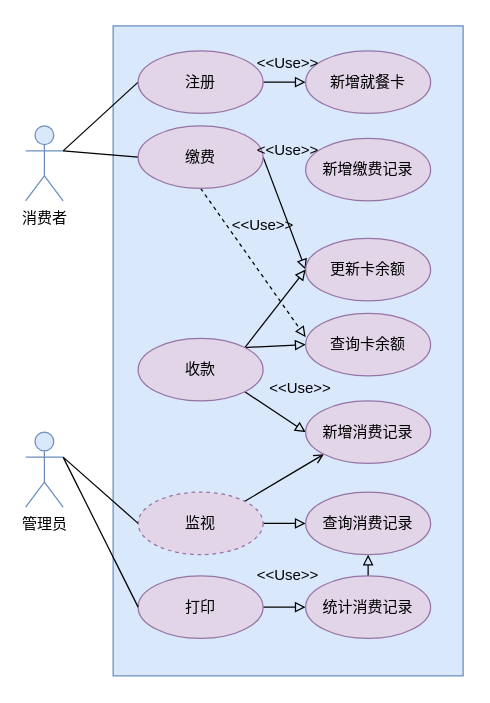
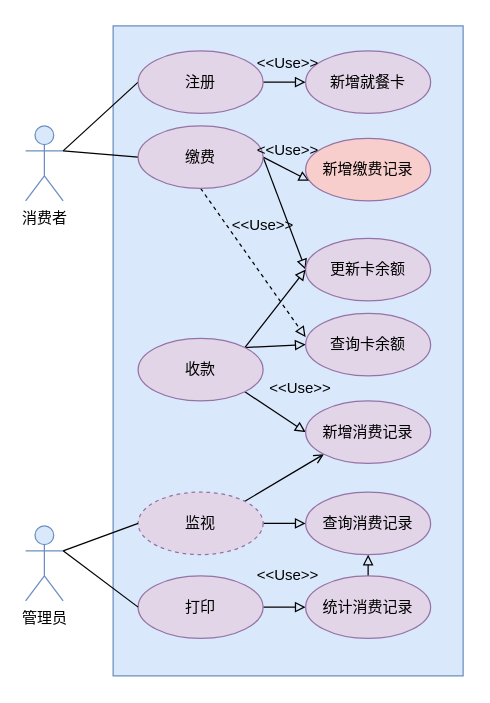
edge "缴费" -> "新增缴费记录": added
node "新增缴费记录": fillcolor #e1d5e7 -> #f8cecc
node "管理员": moved (44, 469) -> (44, 563)
